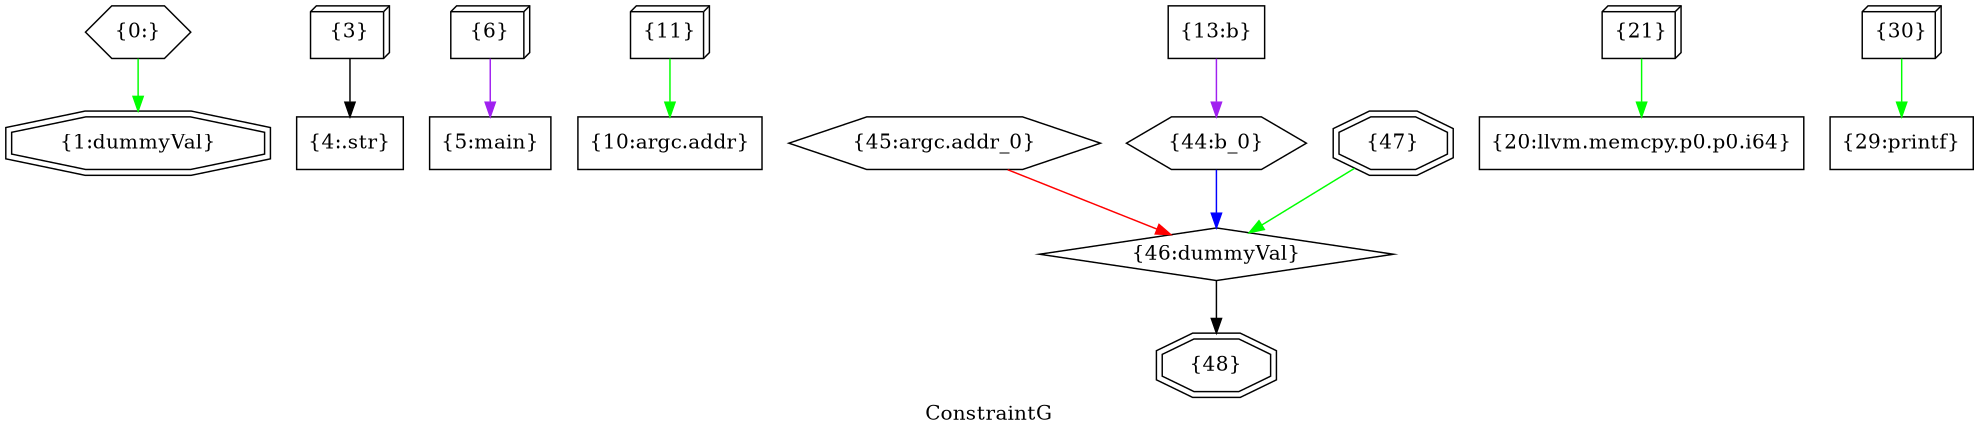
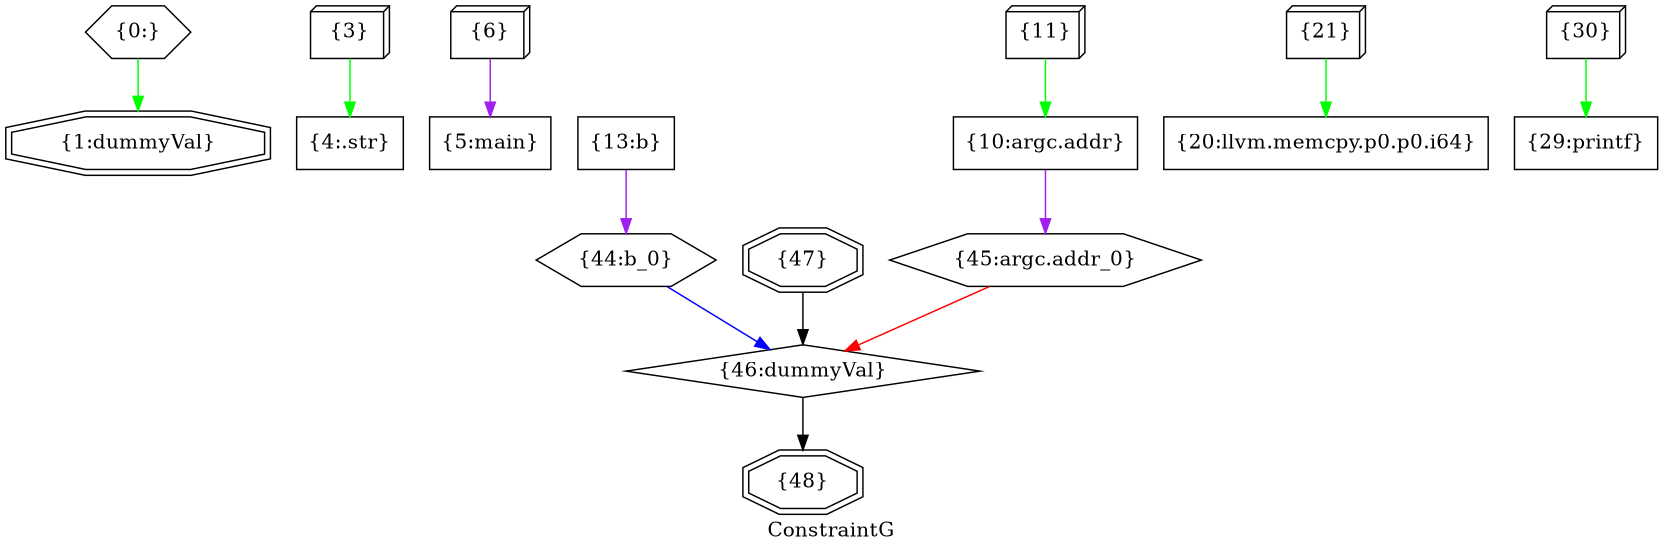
edge "{3}" -> "{4:.str}": color black -> green
edge "{10:argc.addr}" -> "{45:argc.addr_0}": added
edge "{47}" -> "{46:dummyVal}": color green -> black
